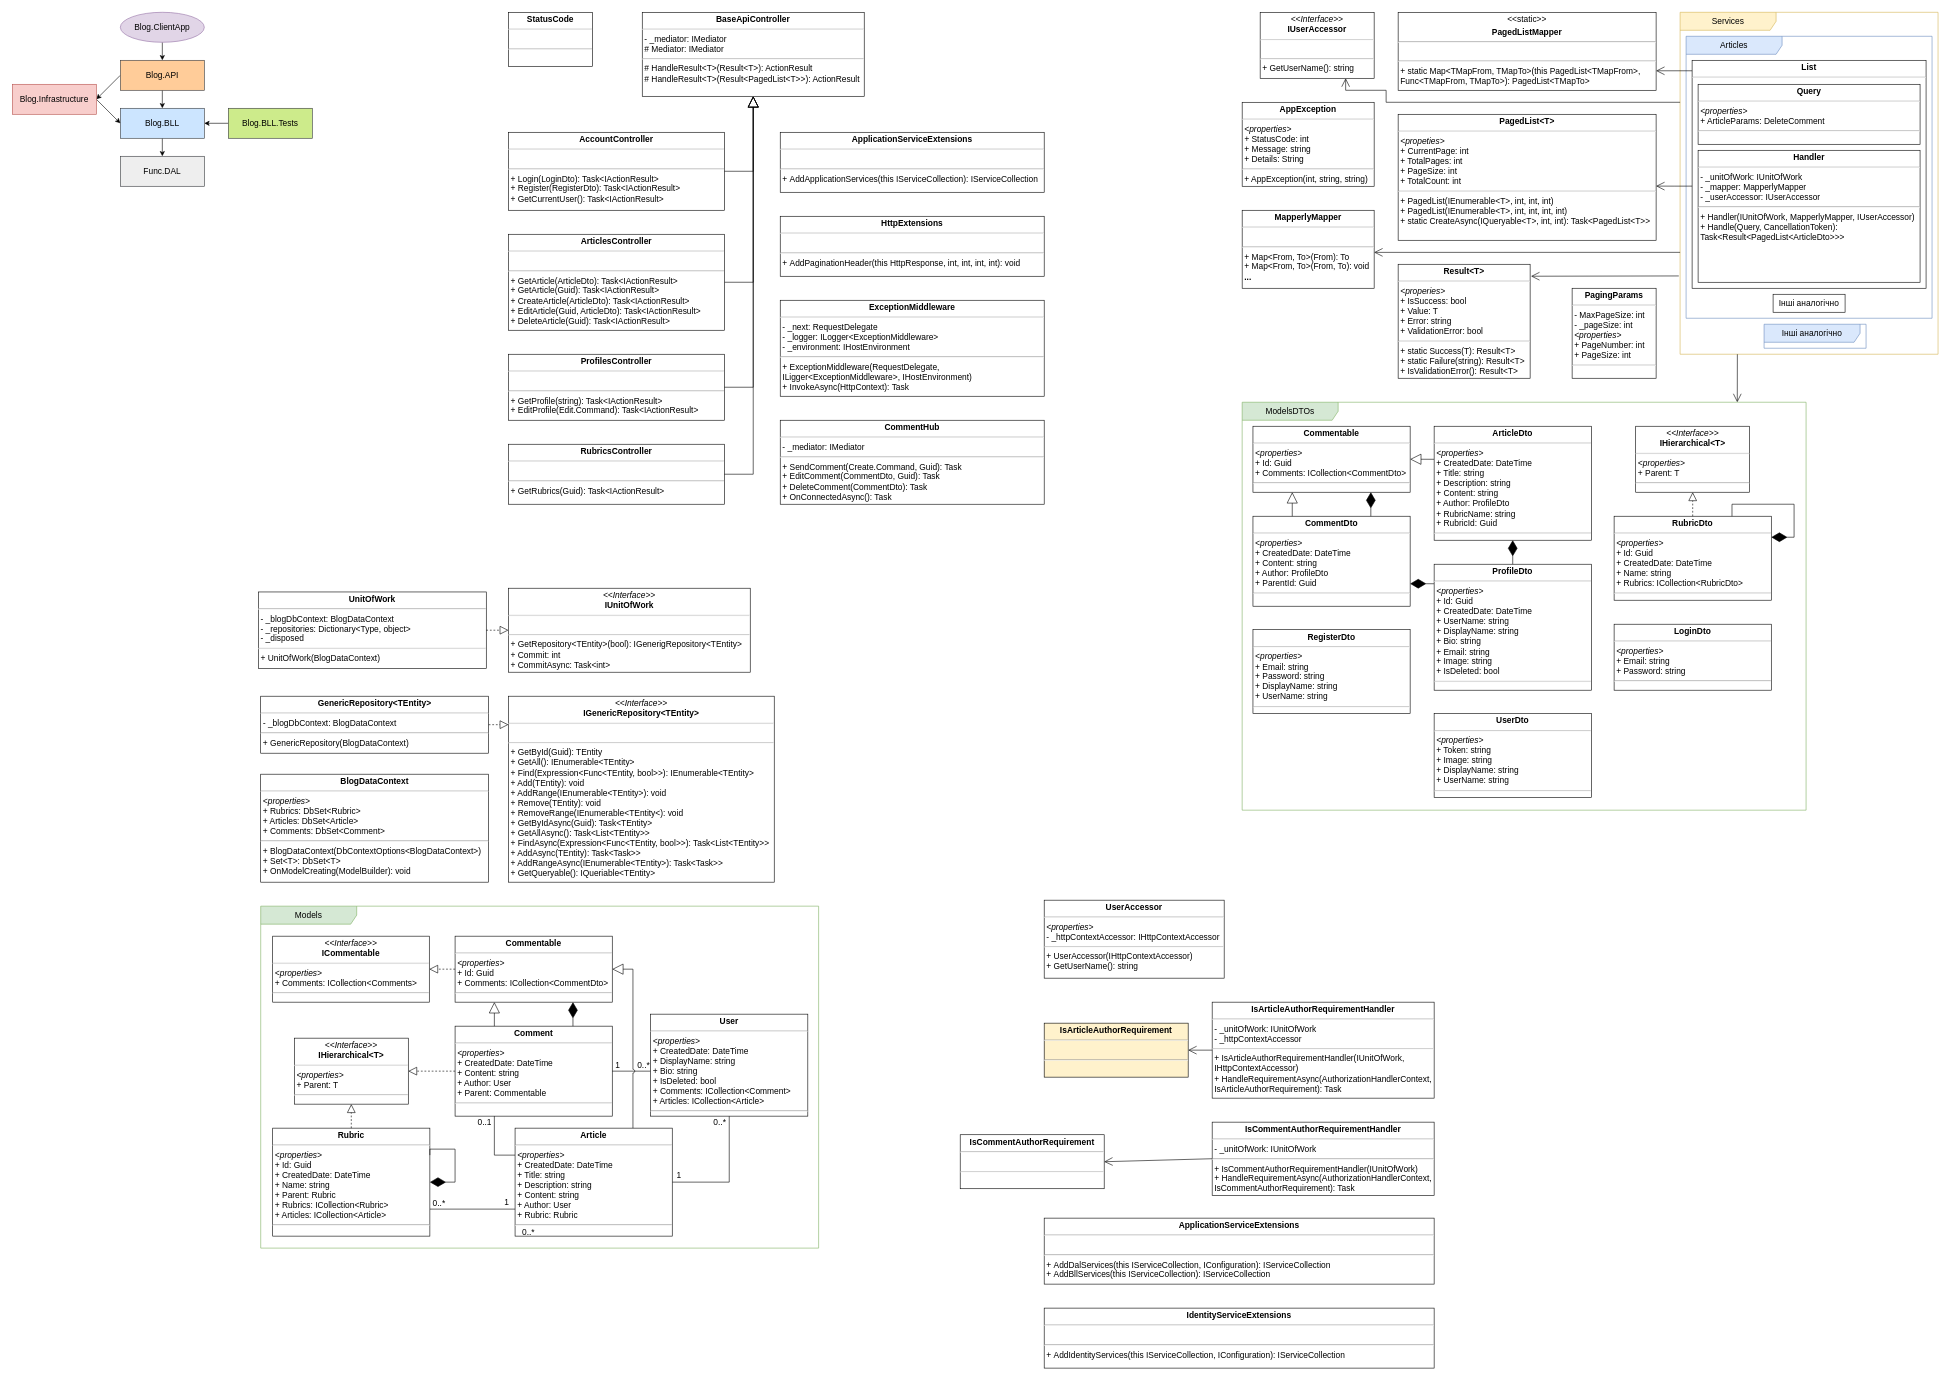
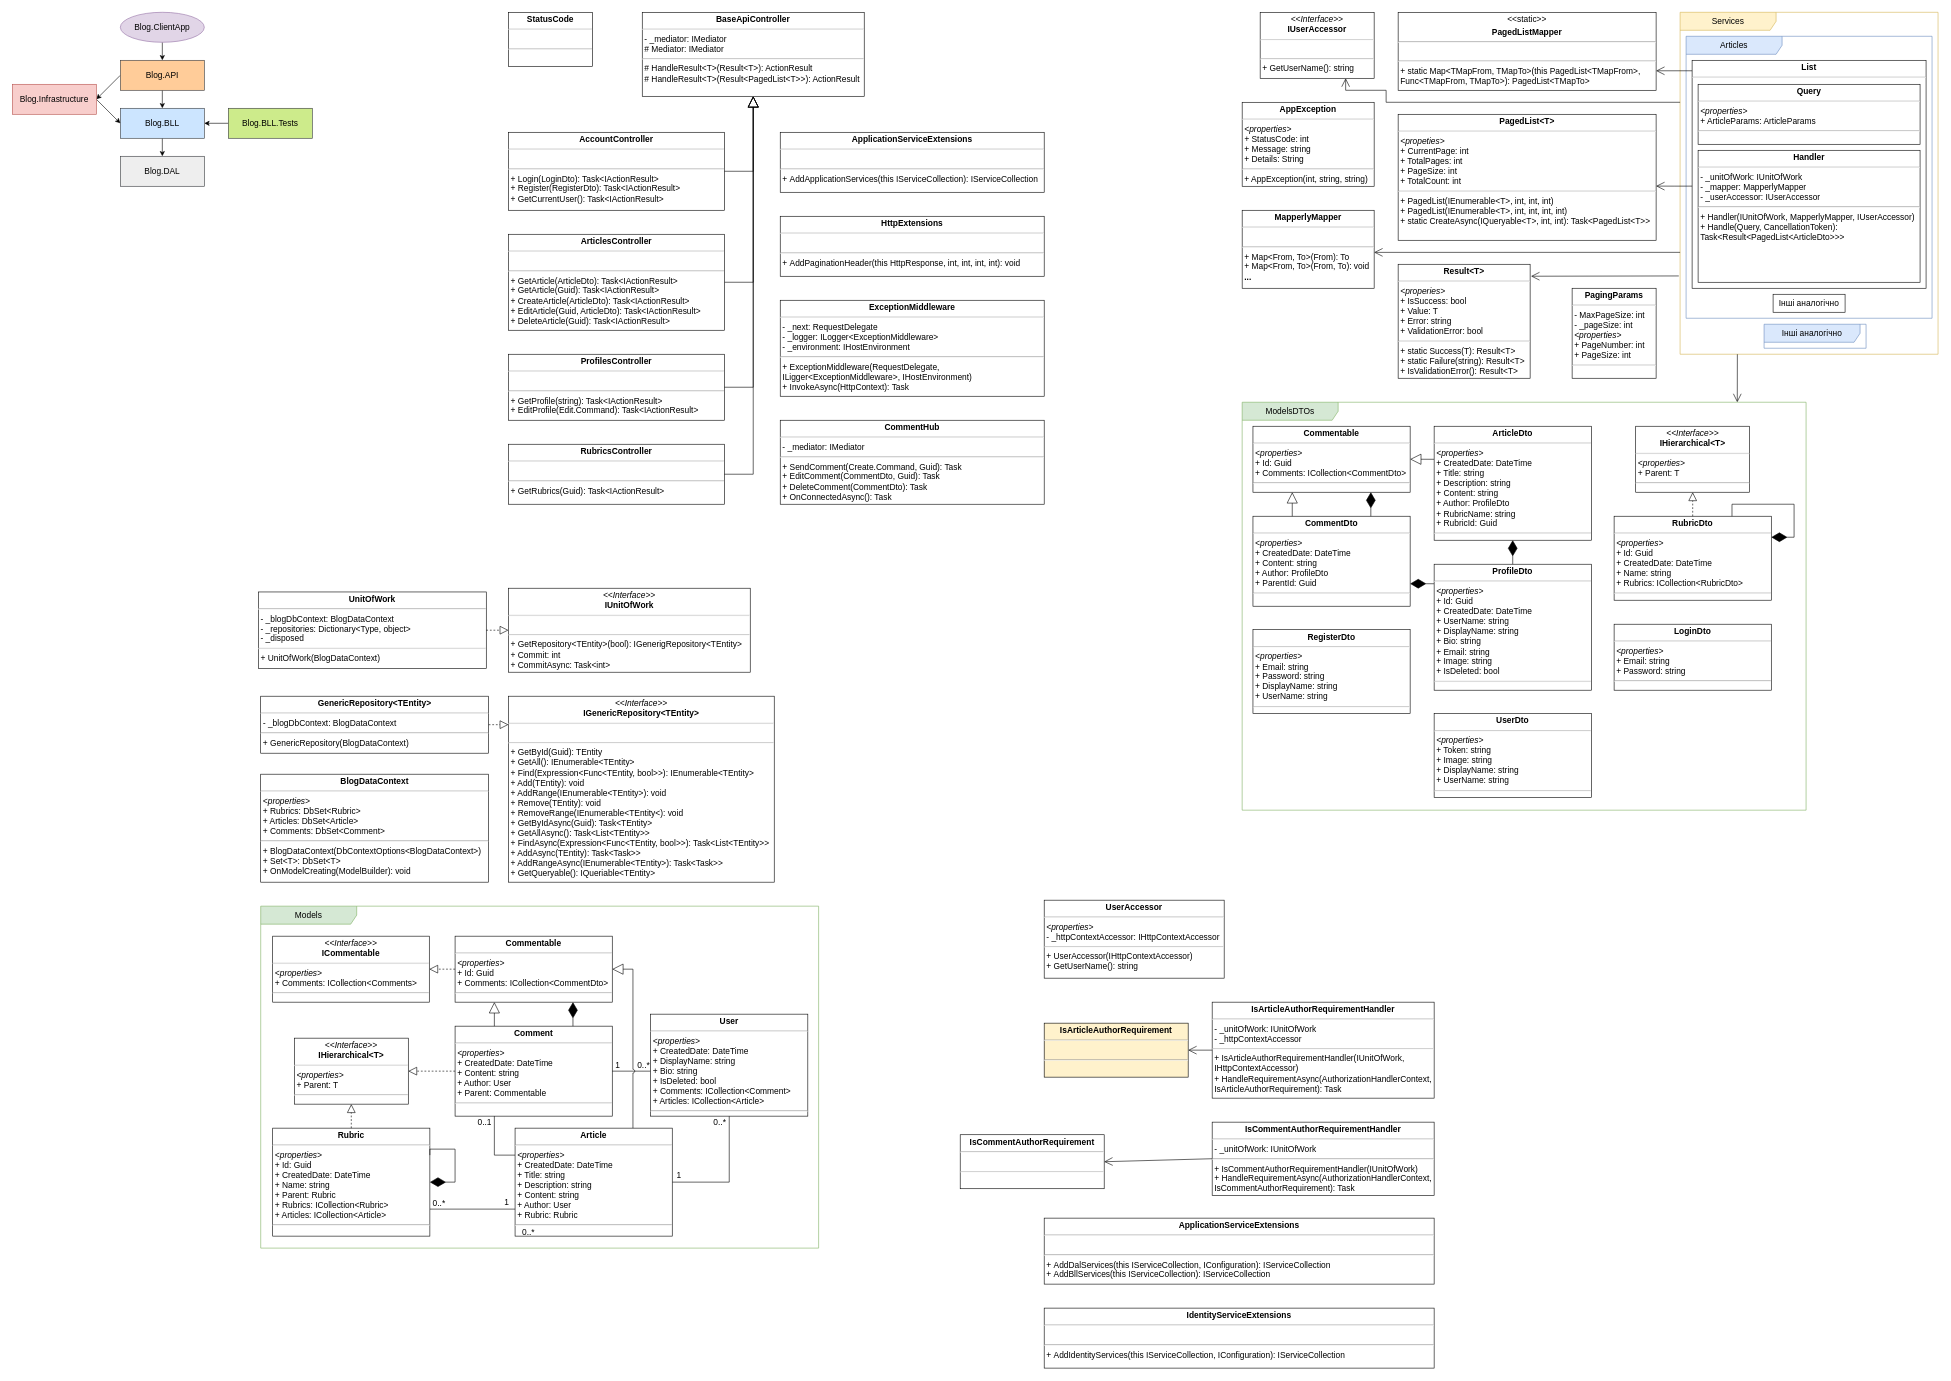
node "Query <properties> + ArticleParams: DeleteComment": label "Query <properties> + ArticleParams: DeleteComment" -> "Query <properties> + ArticleParams: ArticleParams"
node "Func.DAL": label "Func.DAL" -> "Blog.DAL"
